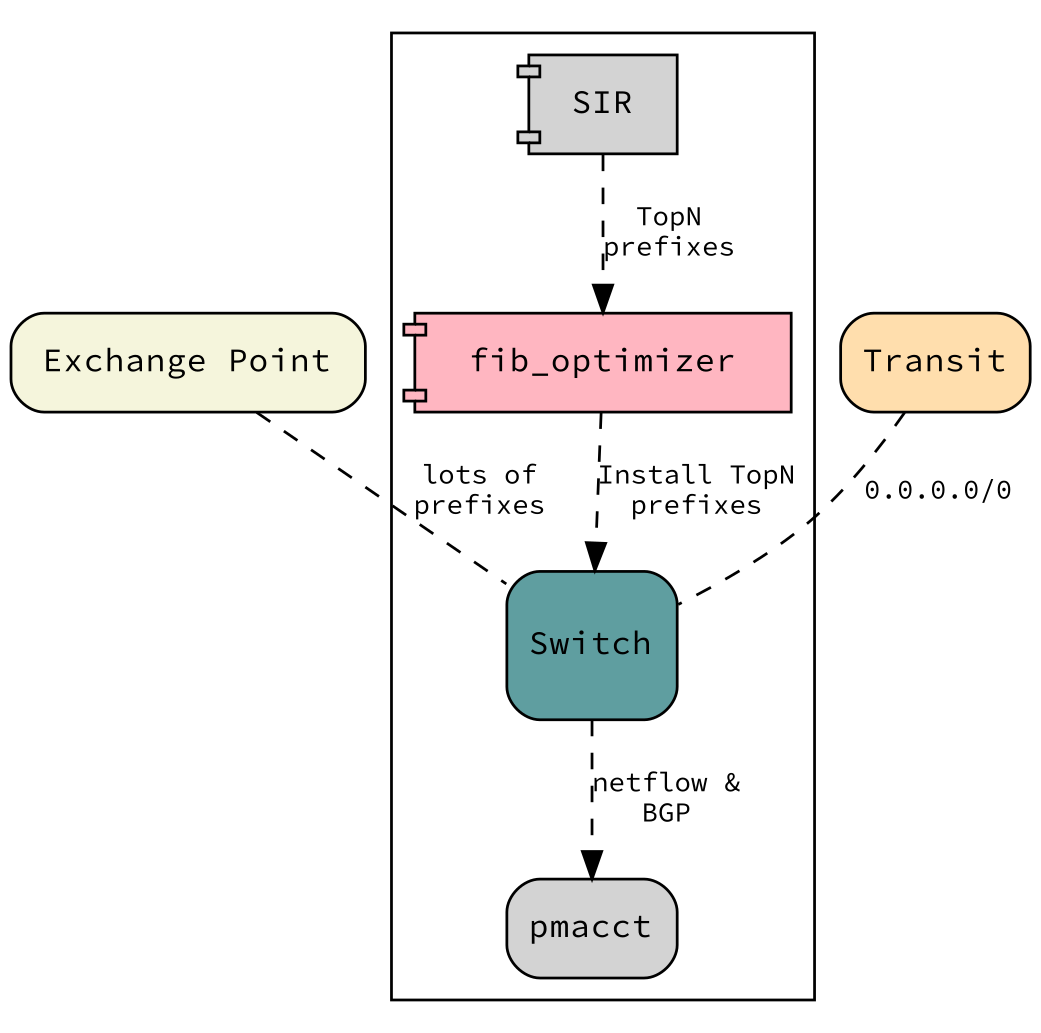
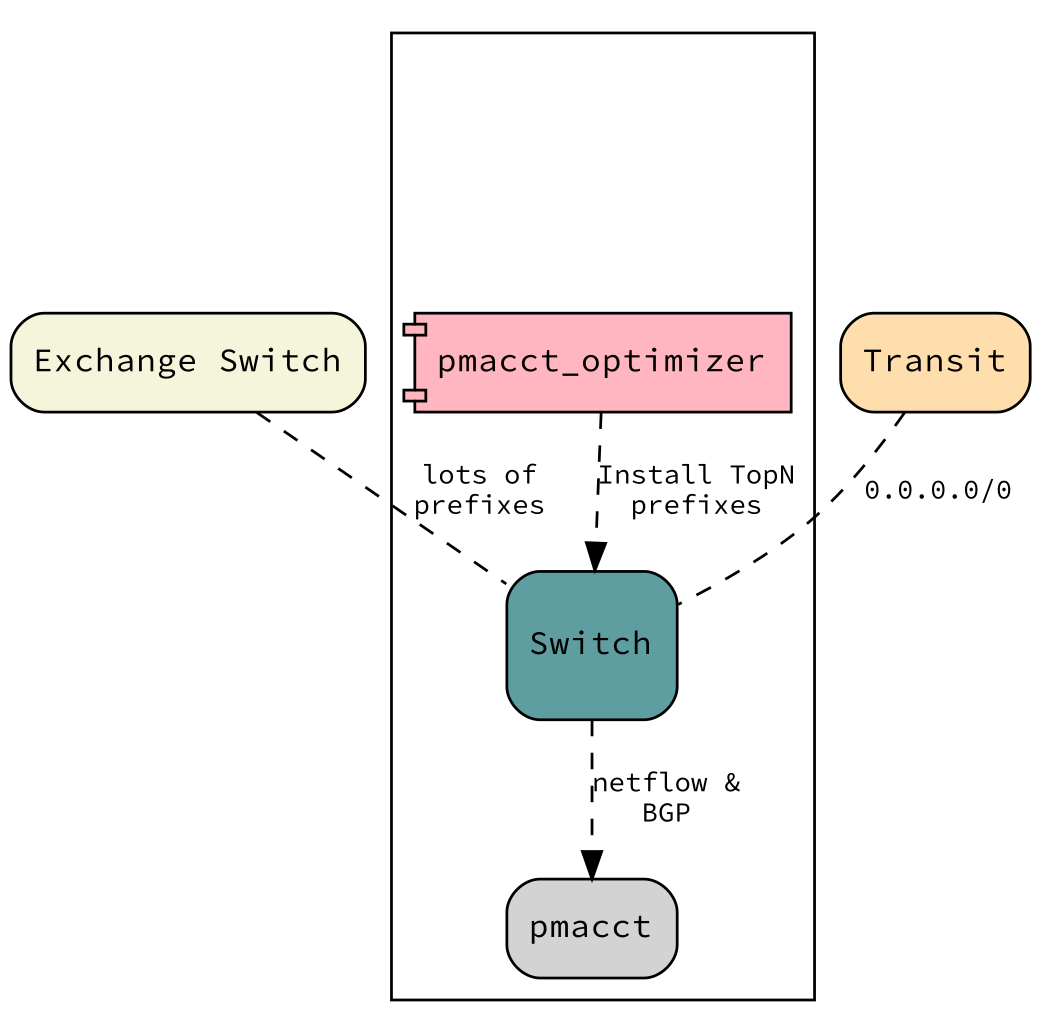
node "SIR": removed
node "Exchange Point": label "Exchange Point" -> "Exchange Switch"
node "fib_optimizer": label "fib_optimizer" -> "pmacct_optimizer"
